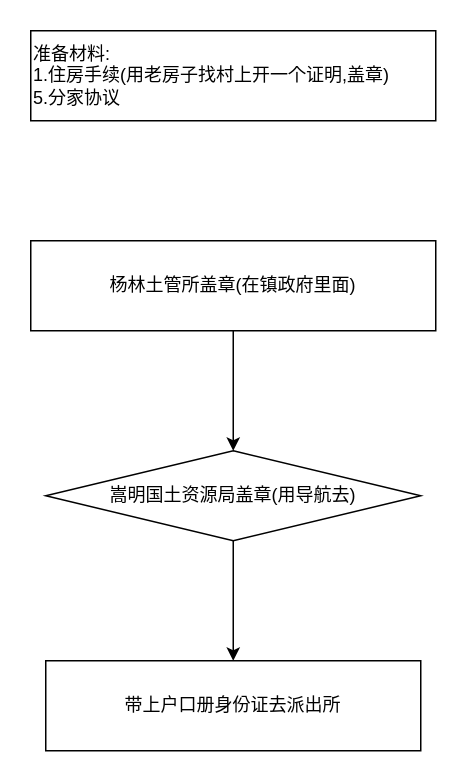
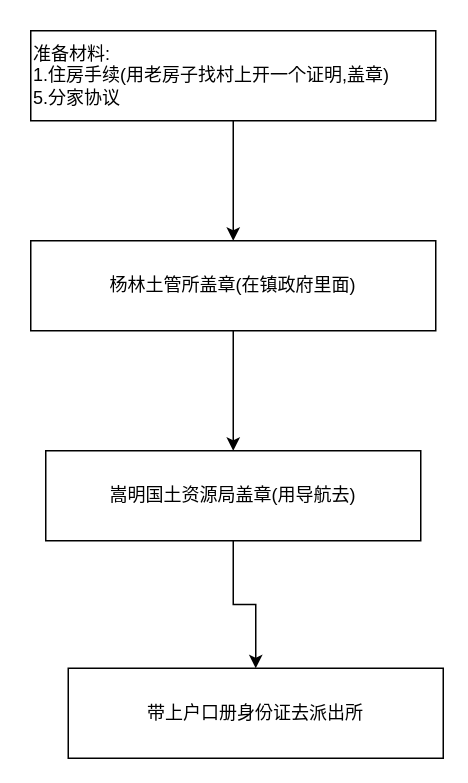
edge "准备材料: 1.住房手续(用老房子找村上开一个证明,盖章) 5.分家协议" -> "杨林土管所盖章(在镇政府里面)": added
node "嵩明国土资源局盖章(用导航去)": shape diamond -> rectangle
node "带上户口册身份证去派出所": moved (233, 706) -> (256, 713)
